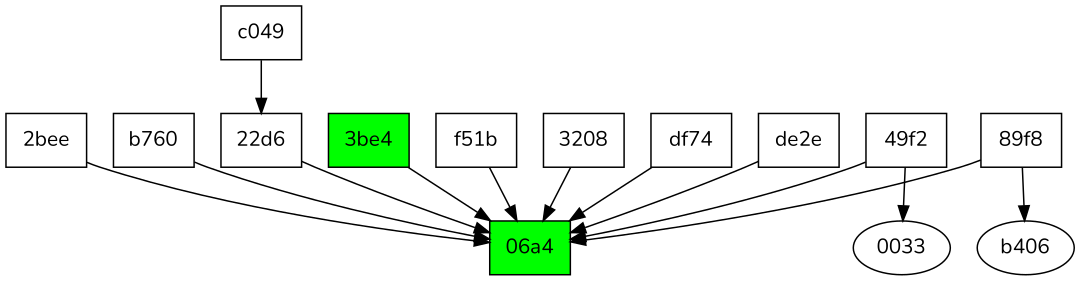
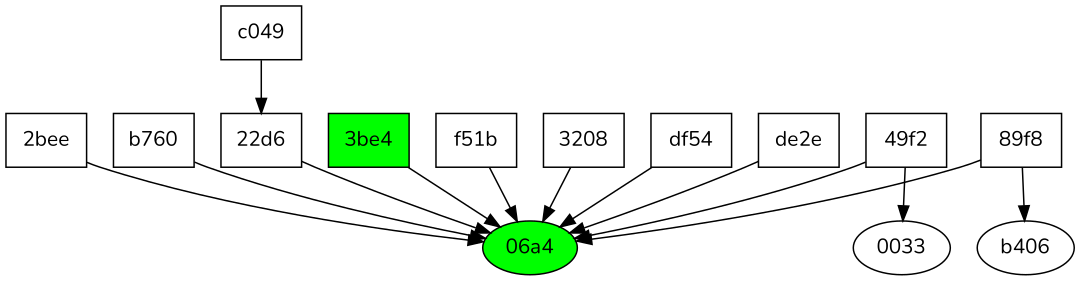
node "df74": label "df74" -> "df54"
node "06a4": shape box -> ellipse
